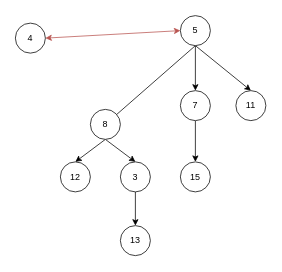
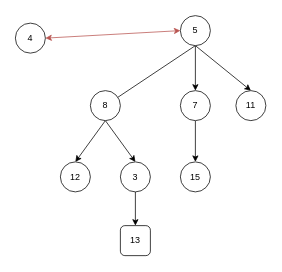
node "8": moved (105, 124) -> (105, 105)
node "13": shape ellipse -> rounded rectangle
